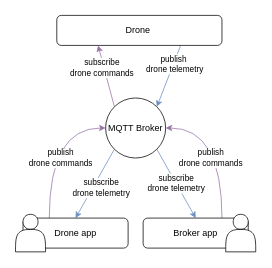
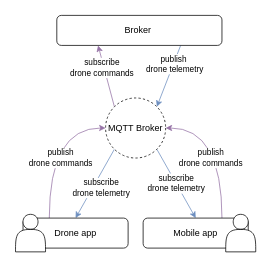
node "Drone": label "Drone" -> "Broker"
node "MQTT Broker": style solid -> dashed
node "Broker app": label "Broker app" -> "Mobile app"
